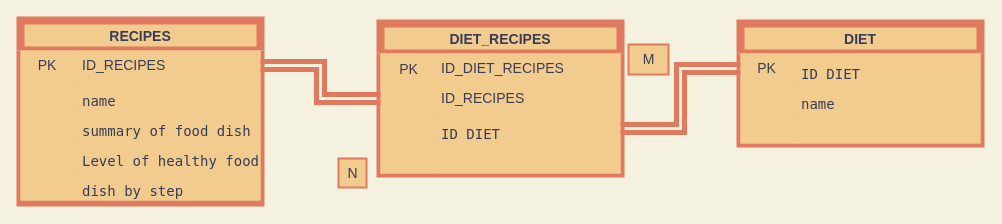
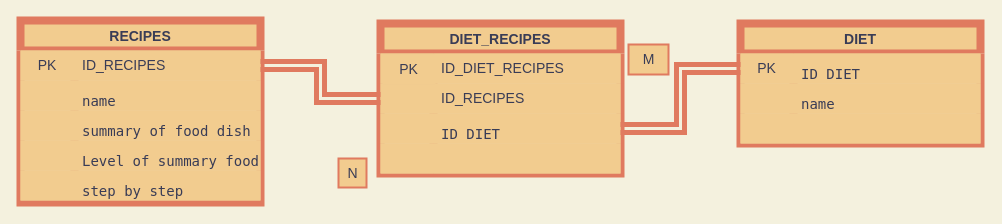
node "Level_of_healthy_food": label "Level_of_healthy_food" -> "Level_of_summary_food"
node "dish_by_step": label "dish_by_step" -> "step_by_step"
